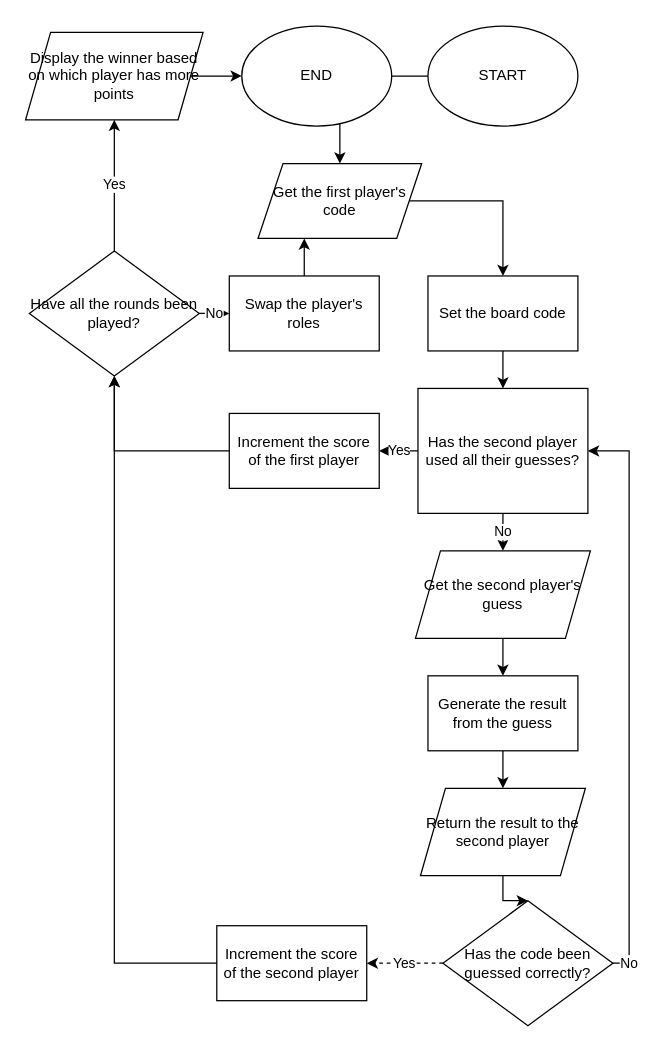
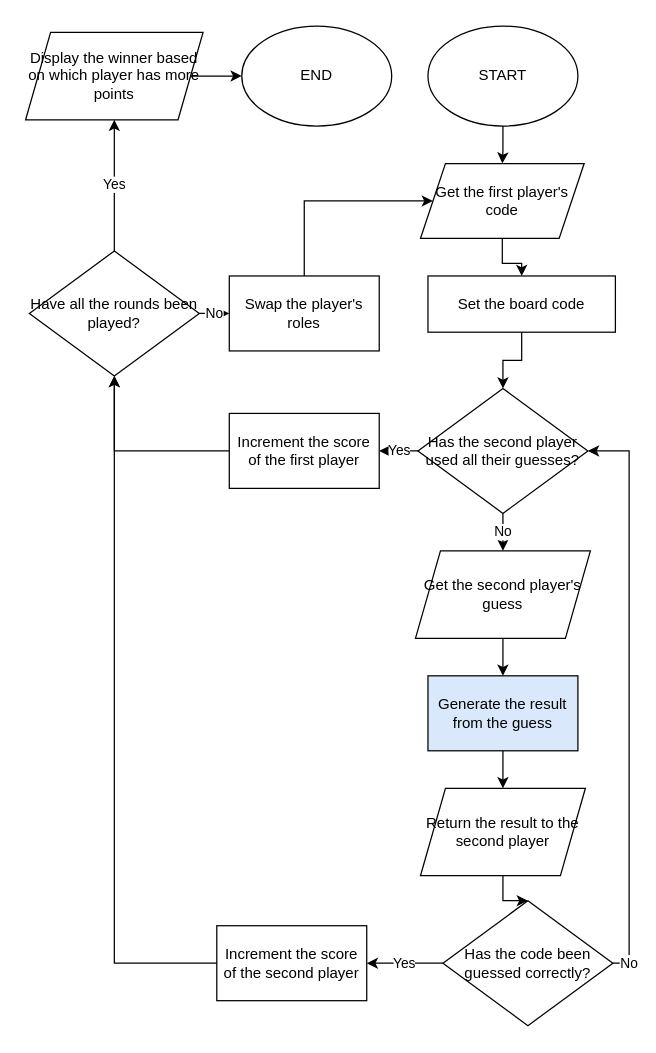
node "Get the first player's code": moved (340, 201) -> (503, 201)
node "Set the board code": size 150x75 -> 188x56
node "Has the second player used all their guesses?": shape rectangle -> diamond
node "Generate the result from the guess": fillcolor #ffffff -> #dae8fc
edge "Has the code been guessed correctly?" -> "Increment the score of the second player": style dashed -> solid
